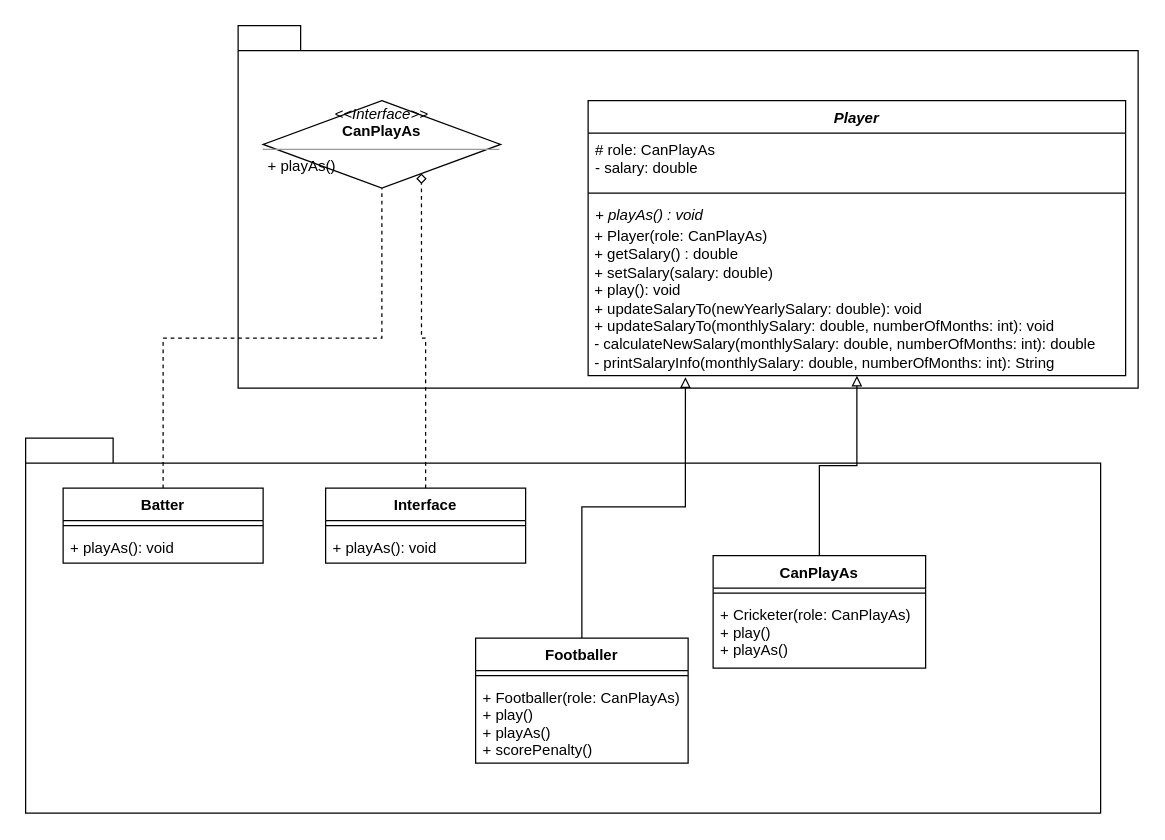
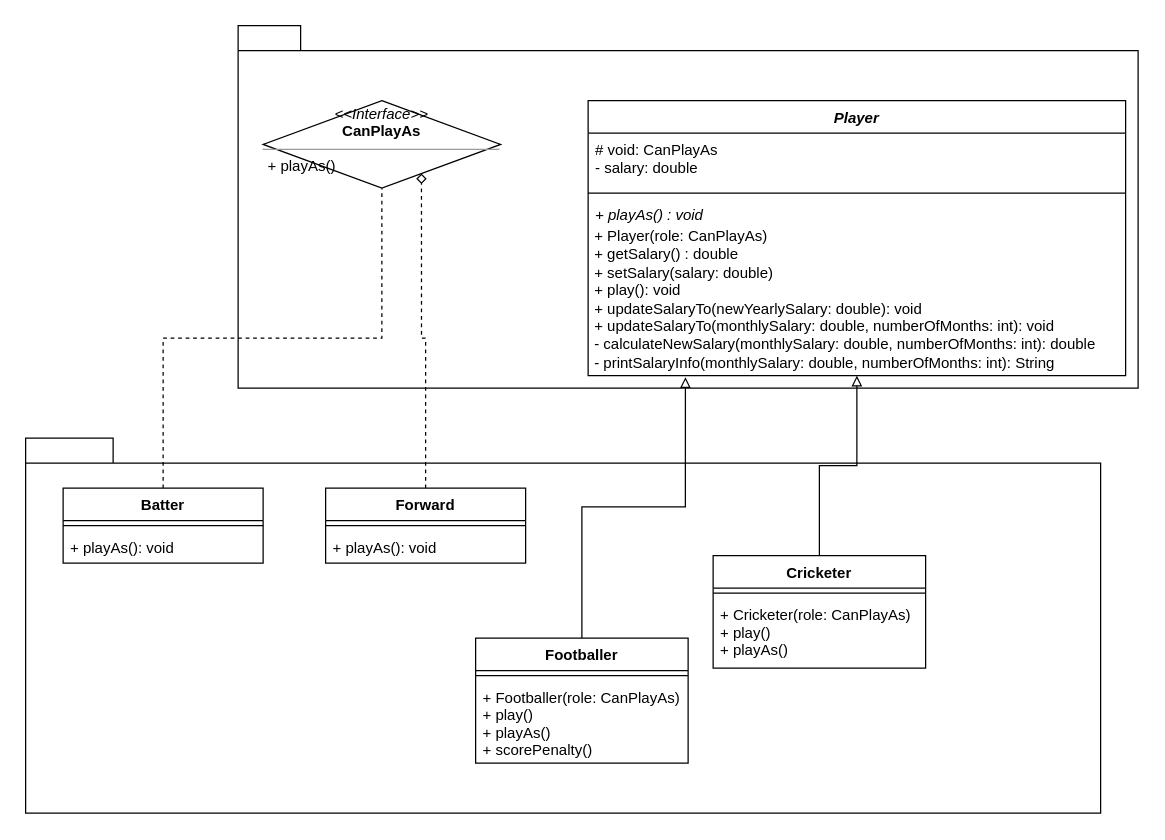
node "# role: CanPlayAs - salary: double": label "# role: CanPlayAs - salary: double" -> "# void: CanPlayAs - salary: double"
node "Interface": label "Interface" -> "Forward"
node "CanPlayAs": label "CanPlayAs" -> "Cricketer"
